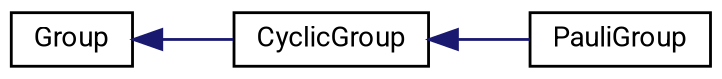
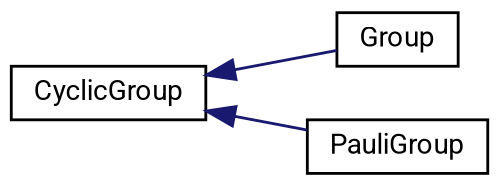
edge "CyclicGroup" -> "Group": reversed
